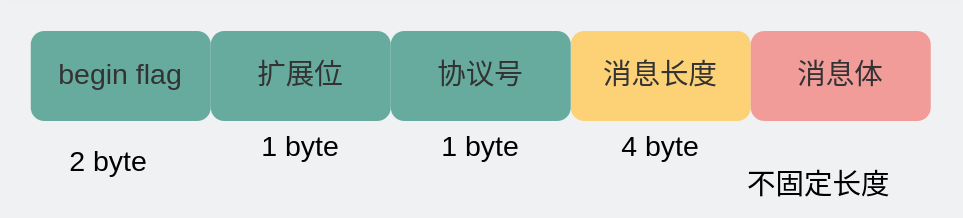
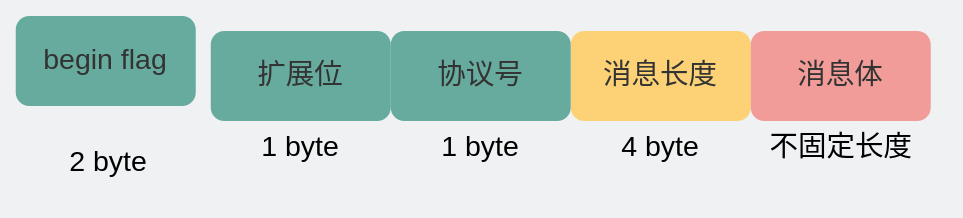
node "begin flag": moved (121, 76) -> (106, 61)
node "不固定长度": moved (818, 185) -> (841, 148)
